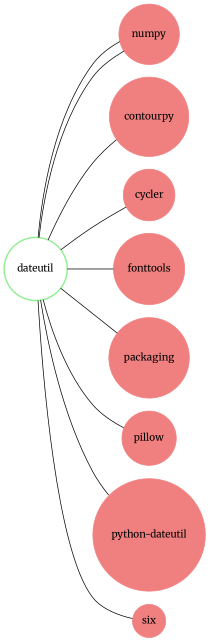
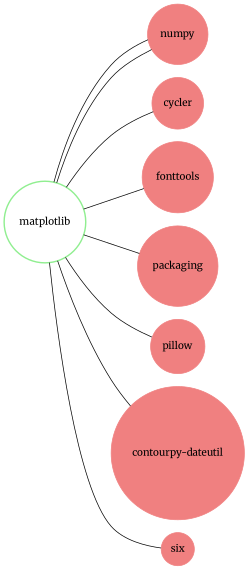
node "contourpy": removed
node "dateutil": label "dateutil" -> "matplotlib"
node "python-dateutil": label "python-dateutil" -> "contourpy-dateutil"
